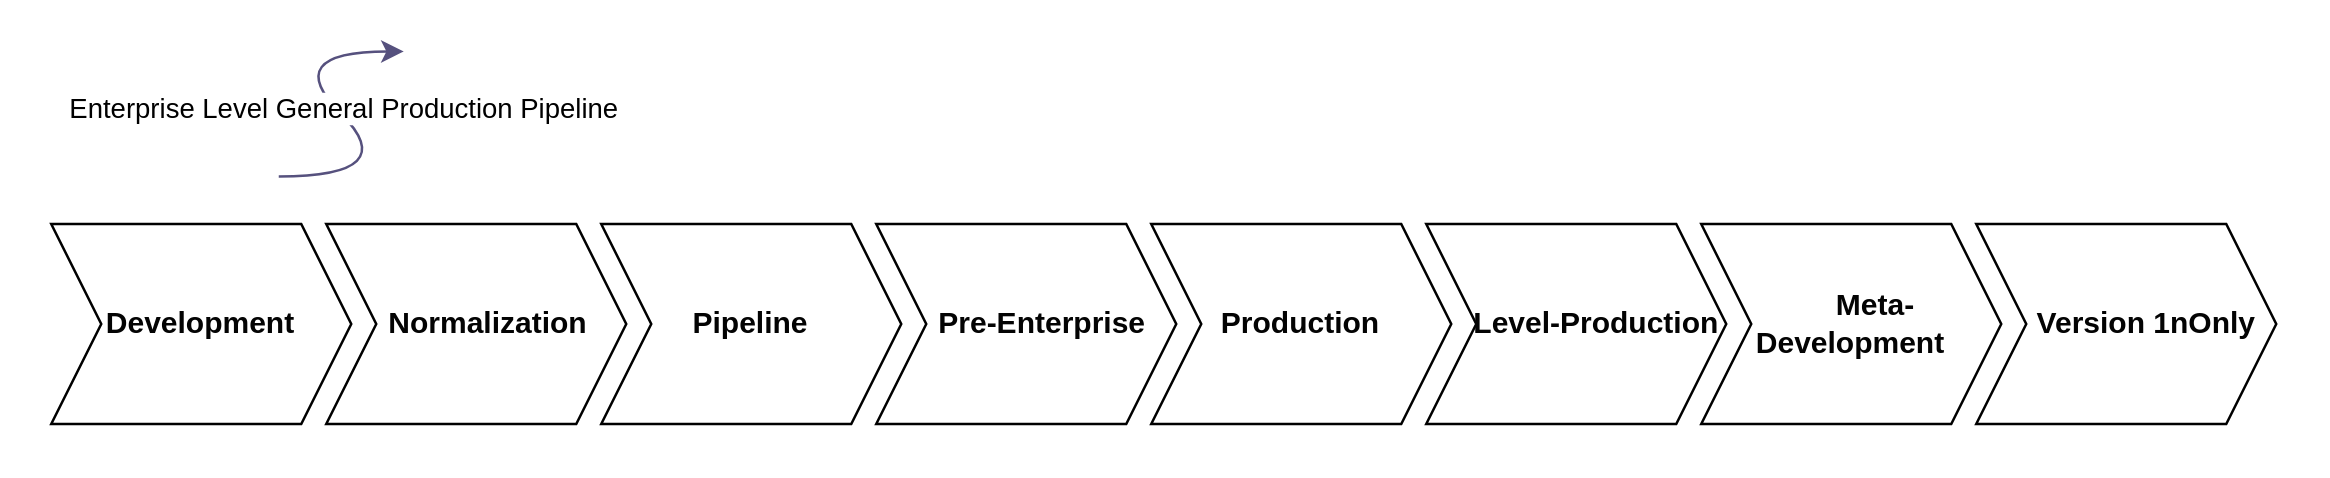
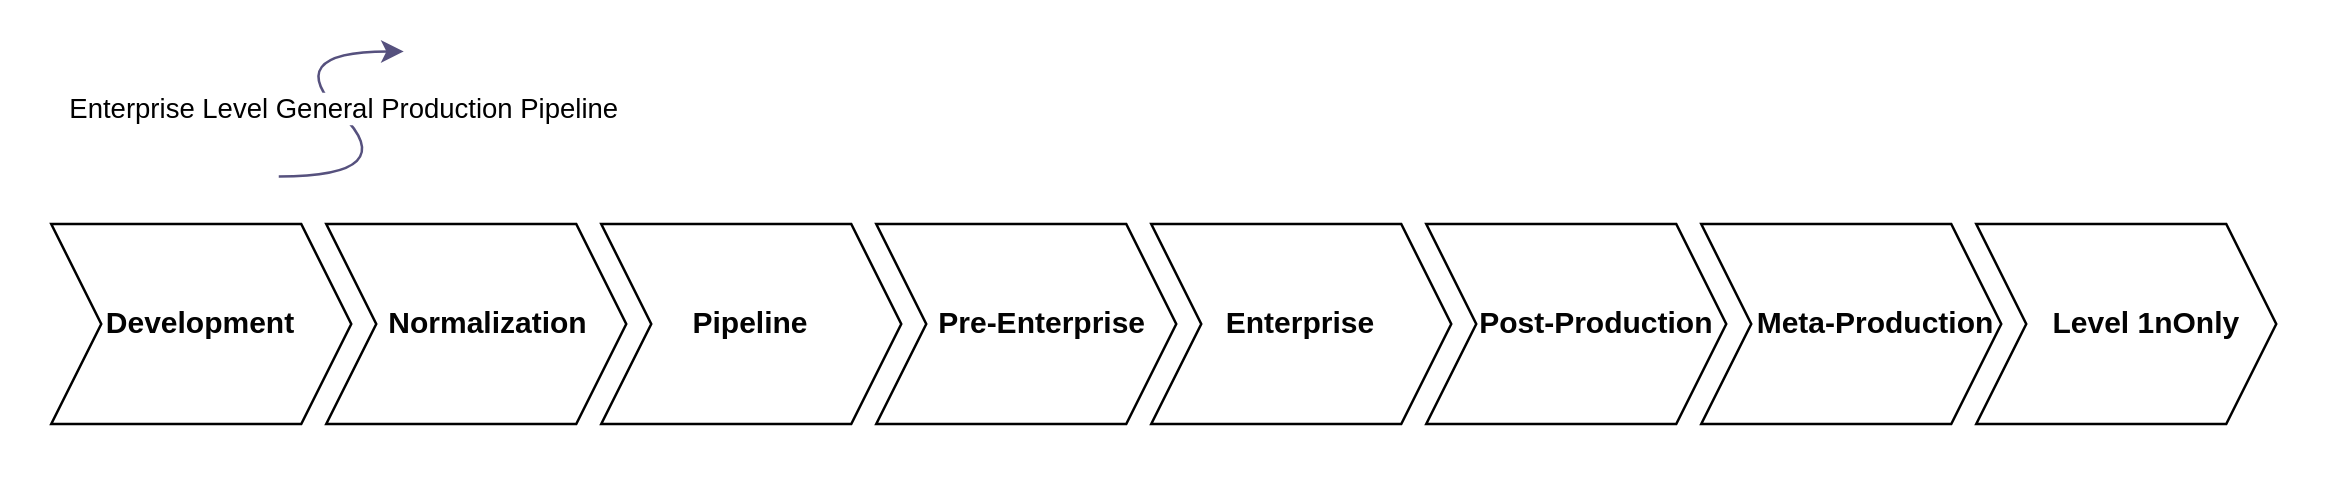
node "Production": label "Production" -> "Enterprise"
node "Level-Production": label "Level-Production" -> "Post-Production"
node "Meta-Development": label "Meta-Development" -> "Meta-Production"
node "Version 1nOnly": label "Version 1nOnly" -> "Level 1nOnly"
